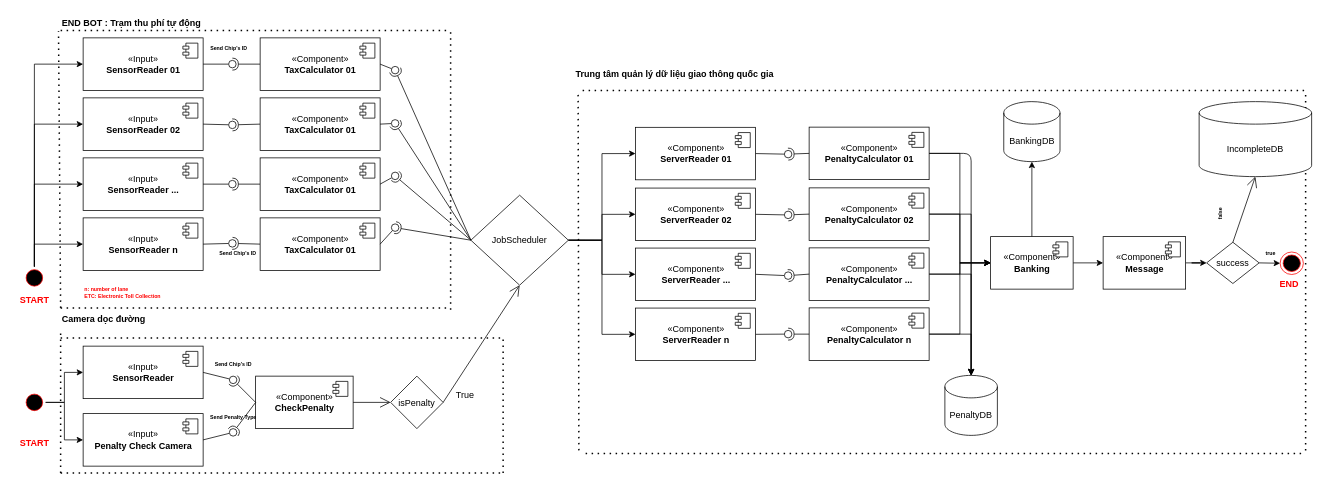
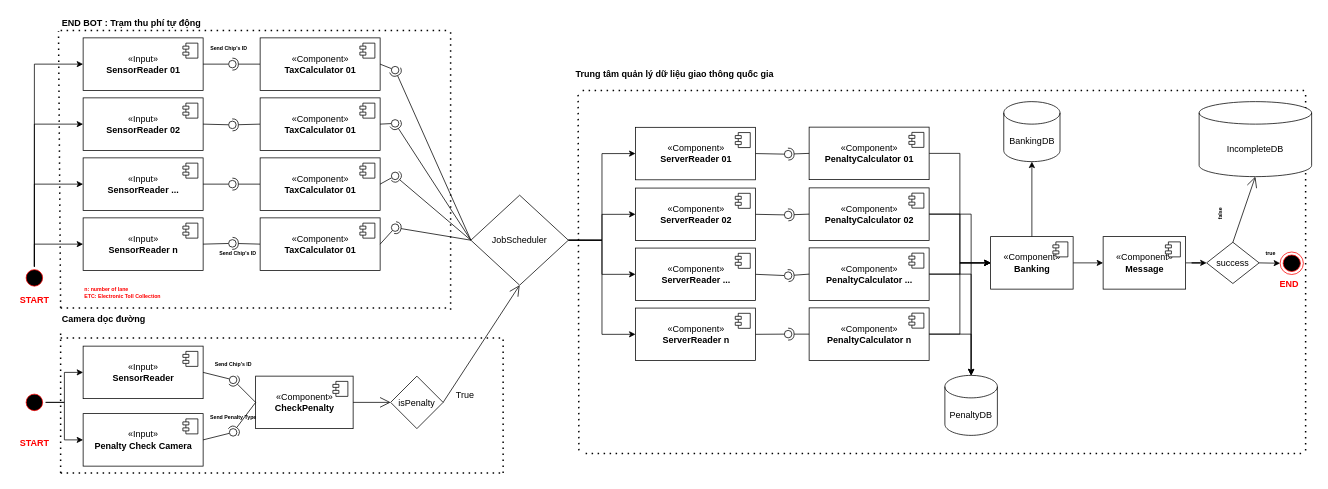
edge "«Component» PenaltyCalculator 01" -> "PenaltyDB": removed
